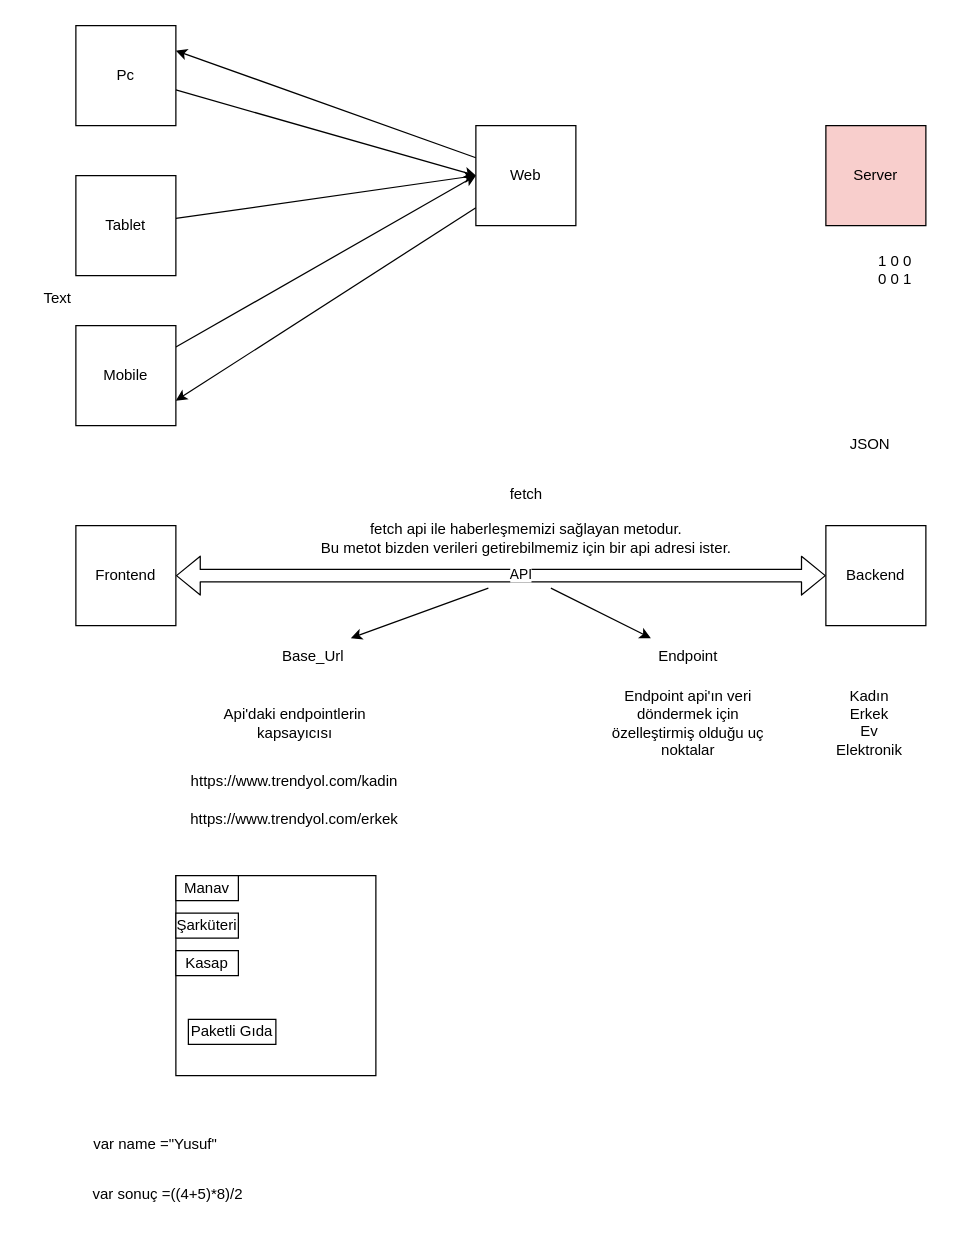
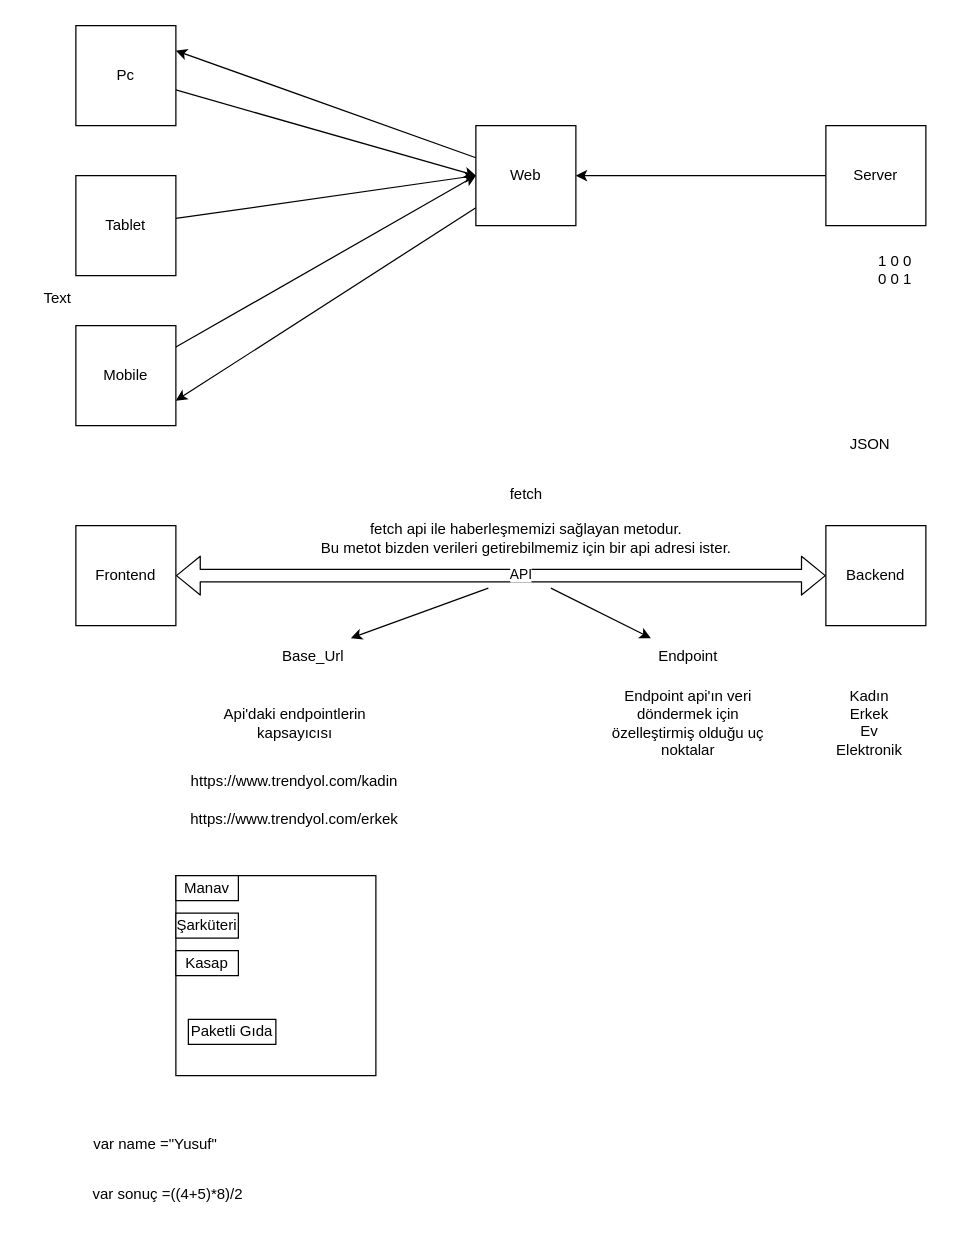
edge "Server" -> "Web": added
node "Server": fillcolor #f8cecc -> #ffffff
